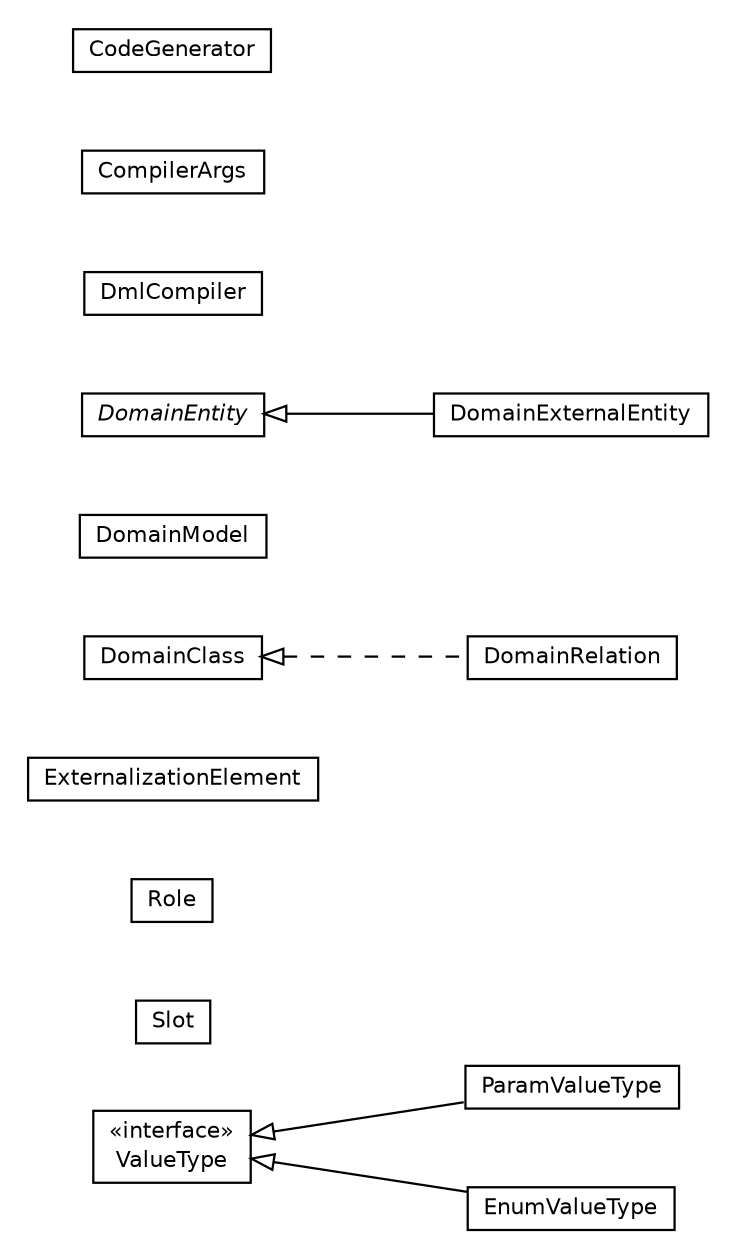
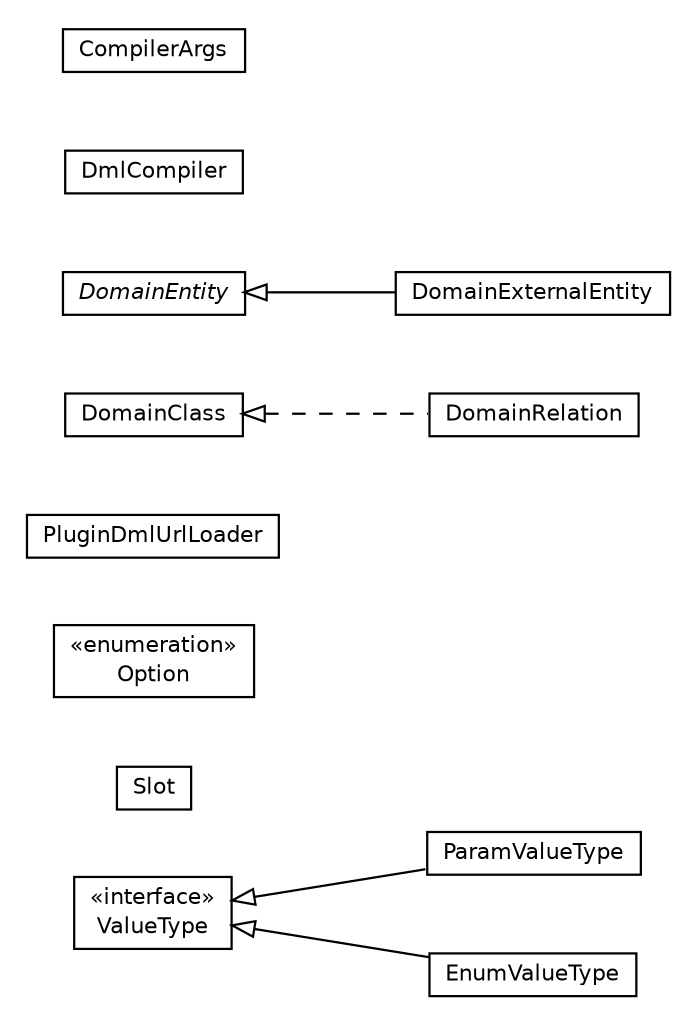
node "CodeGenerator": removed
node "PluginDmlUrlLoader": added
node "DomainModel": removed
node "Option": added
node "ExternalizationElement": removed
node "Role": removed
